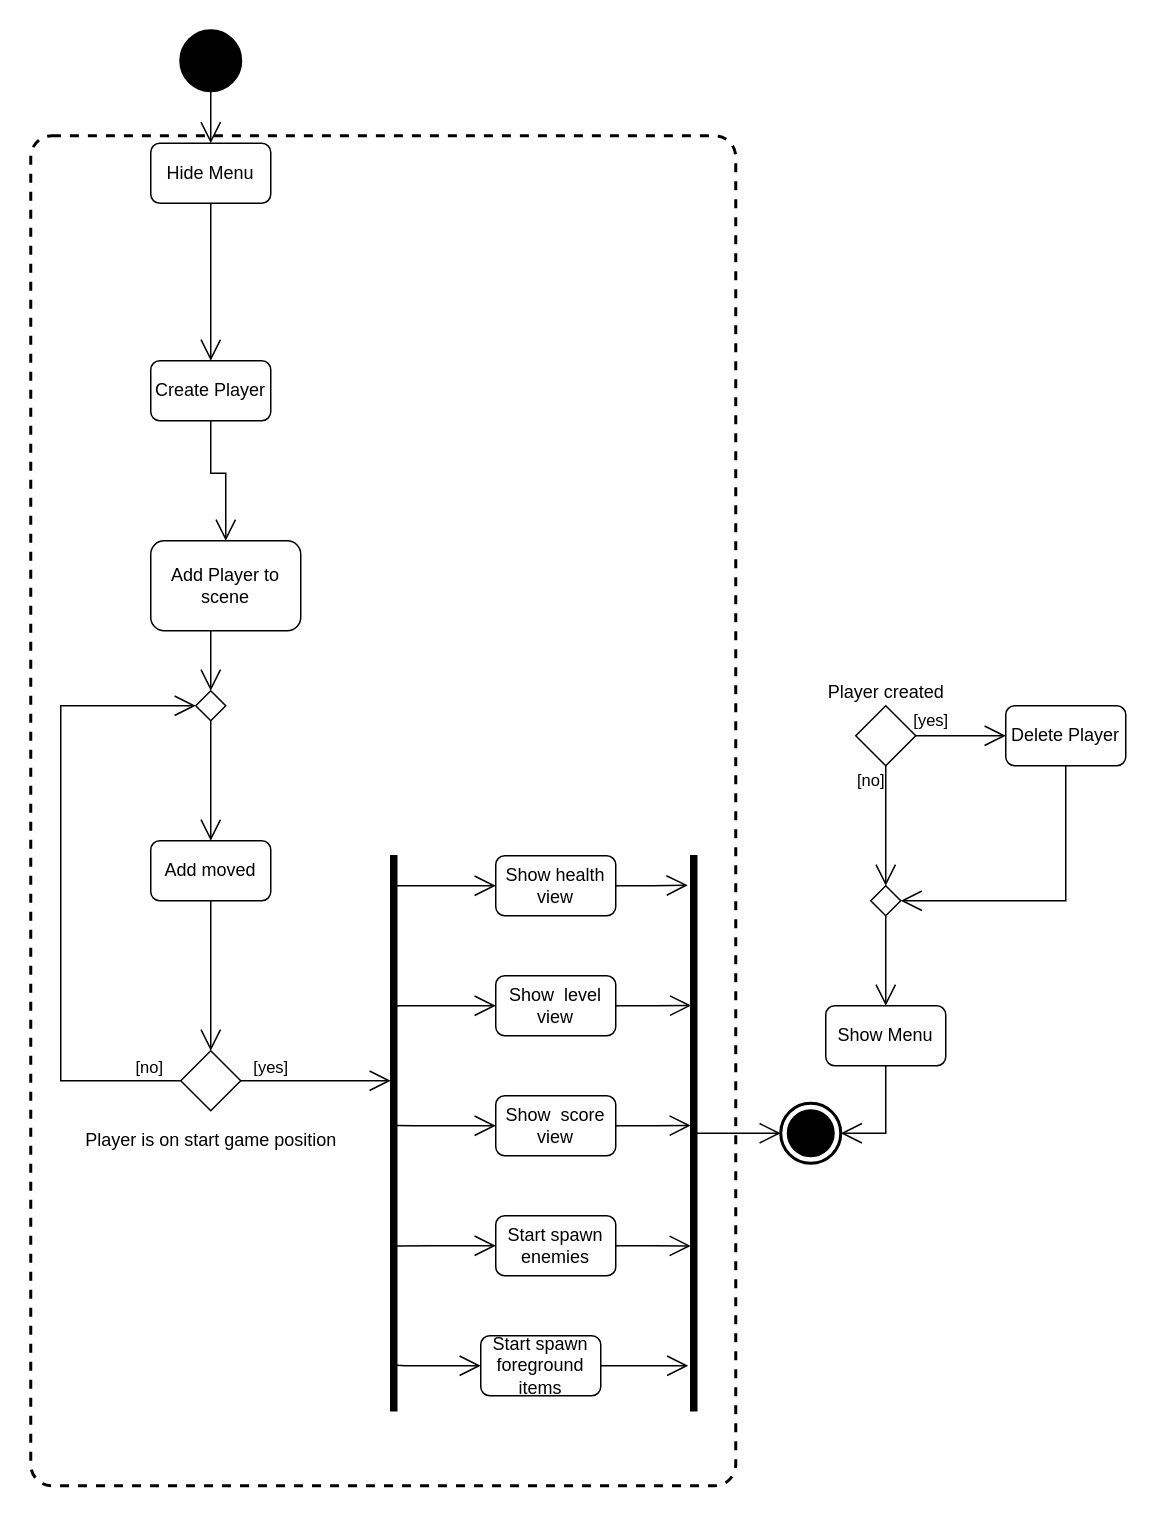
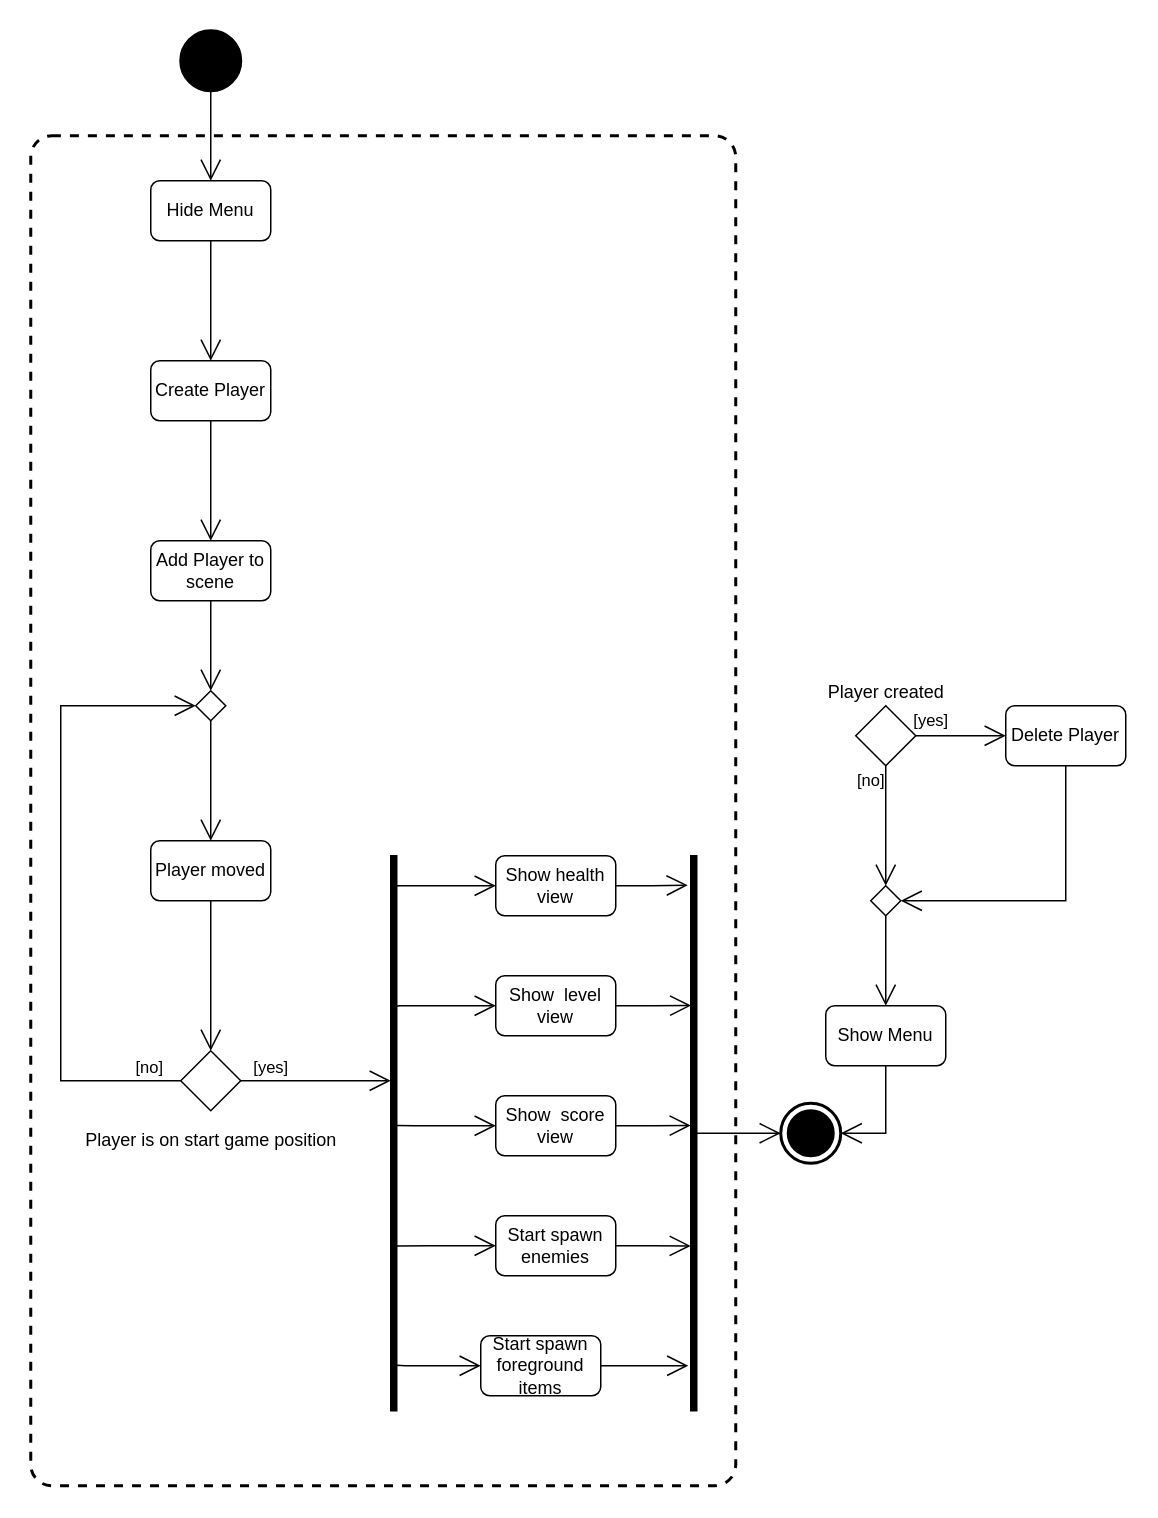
node "Hide Menu": moved (211, 173) -> (211, 211)
node "Add Player to scene": size 150x90 -> 120x60
node "Add moved": label "Add moved" -> "Player moved"
